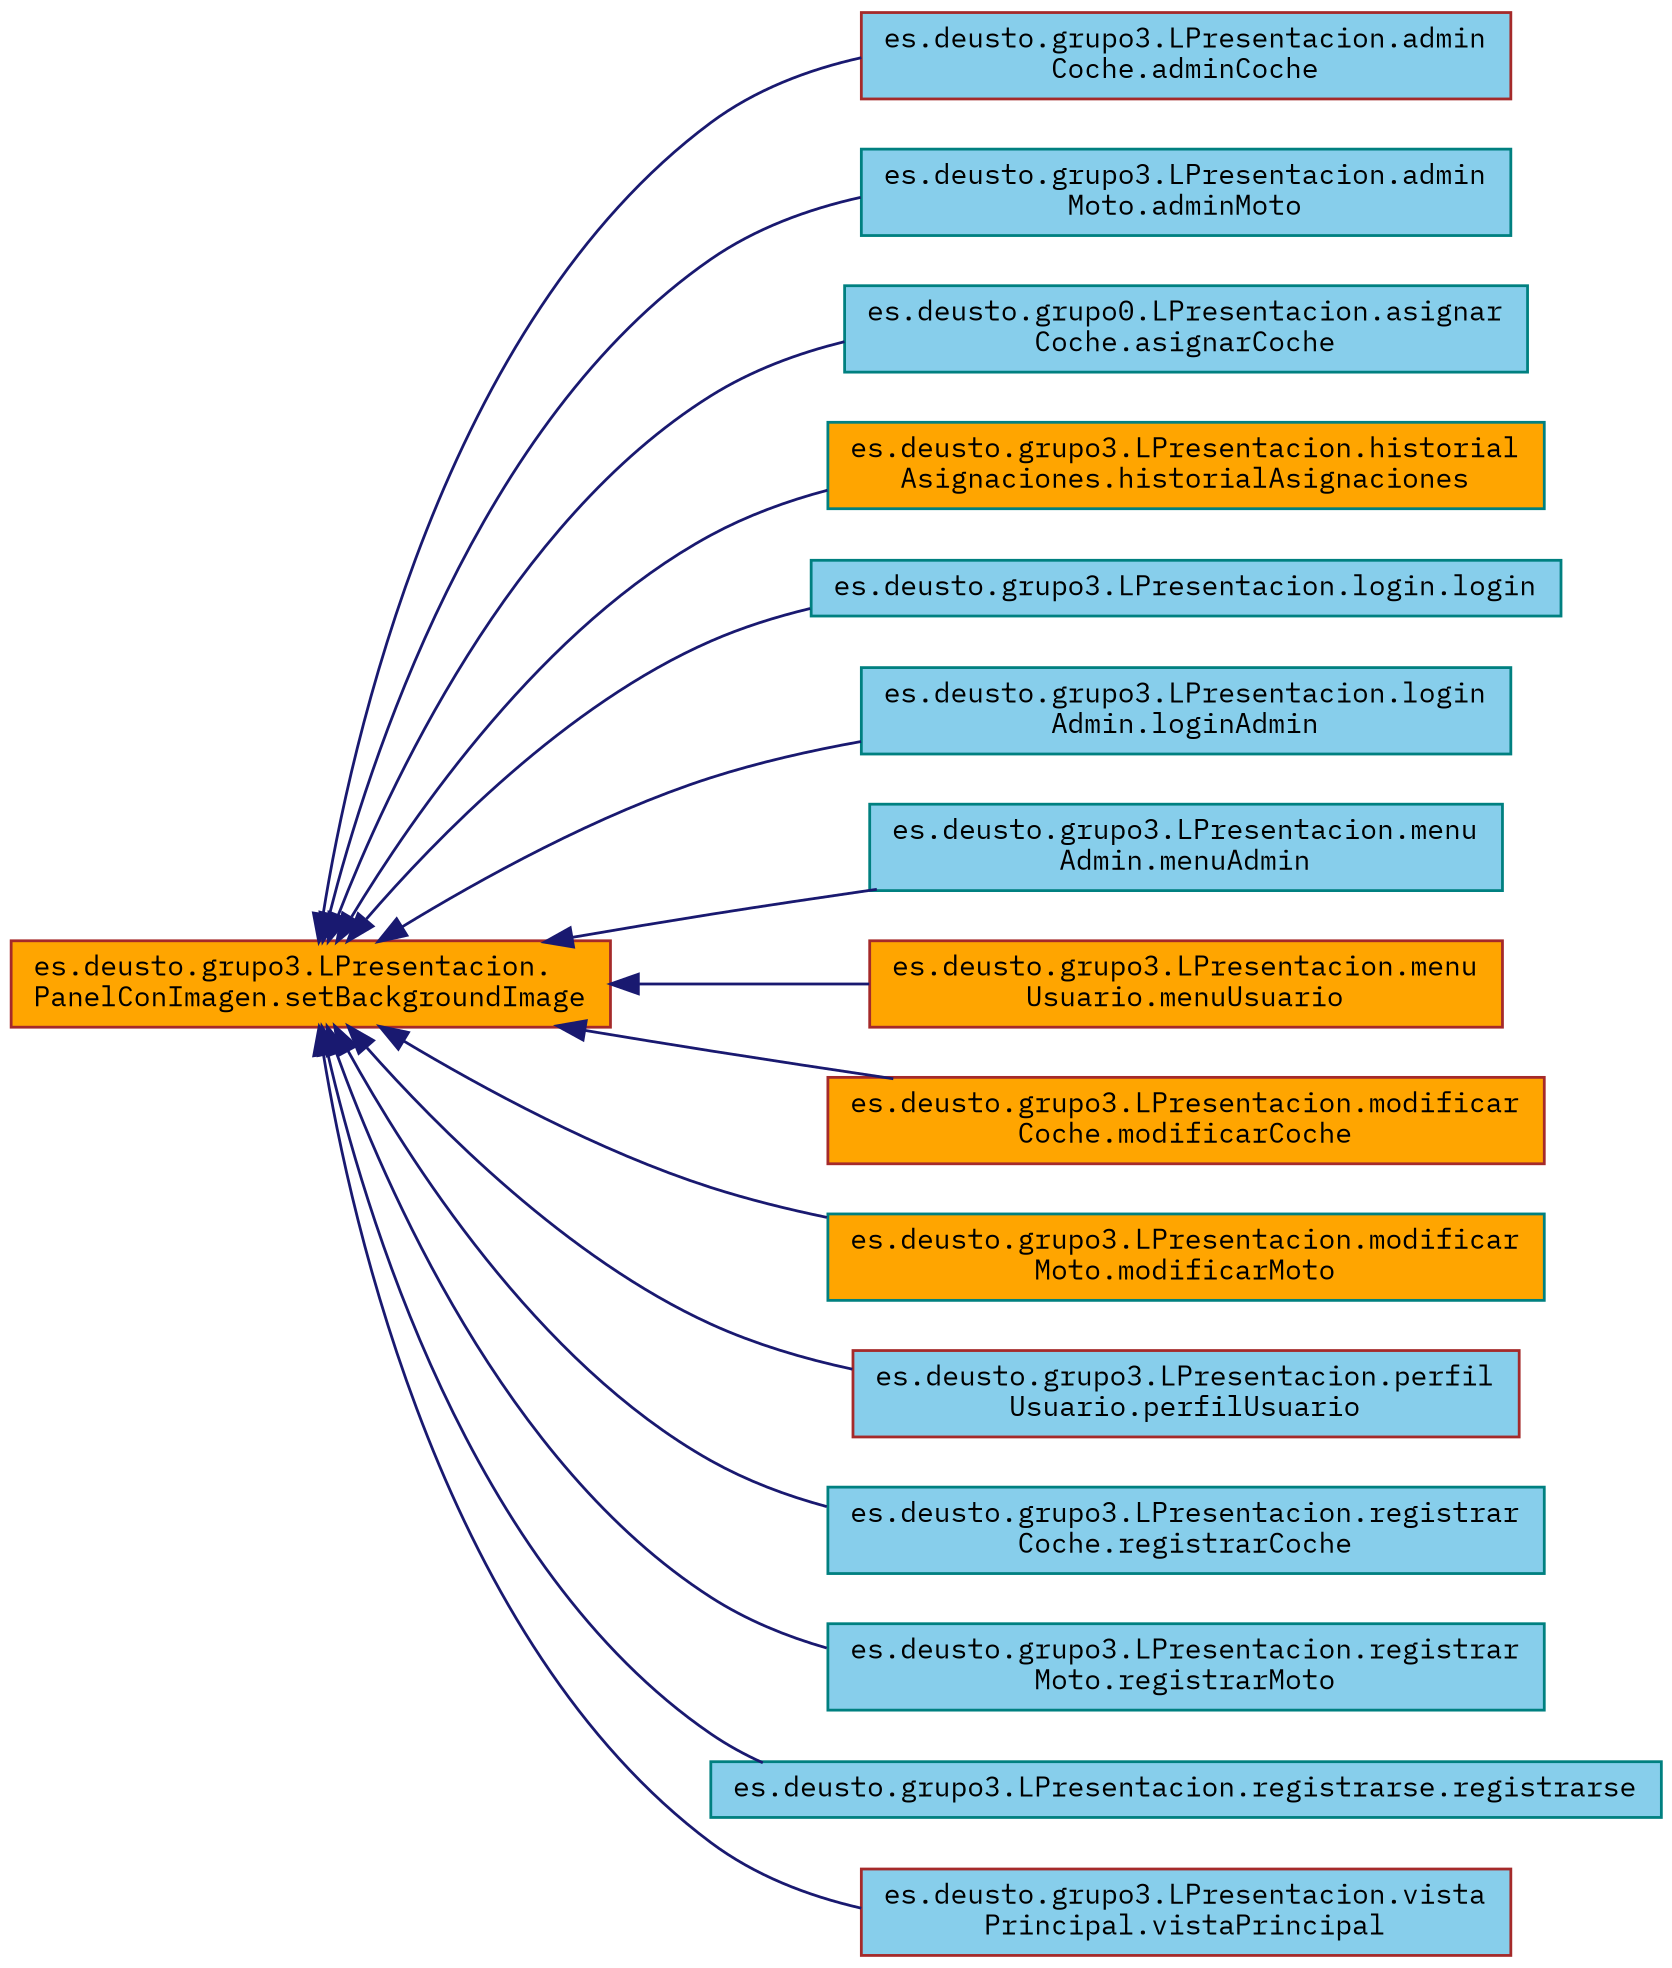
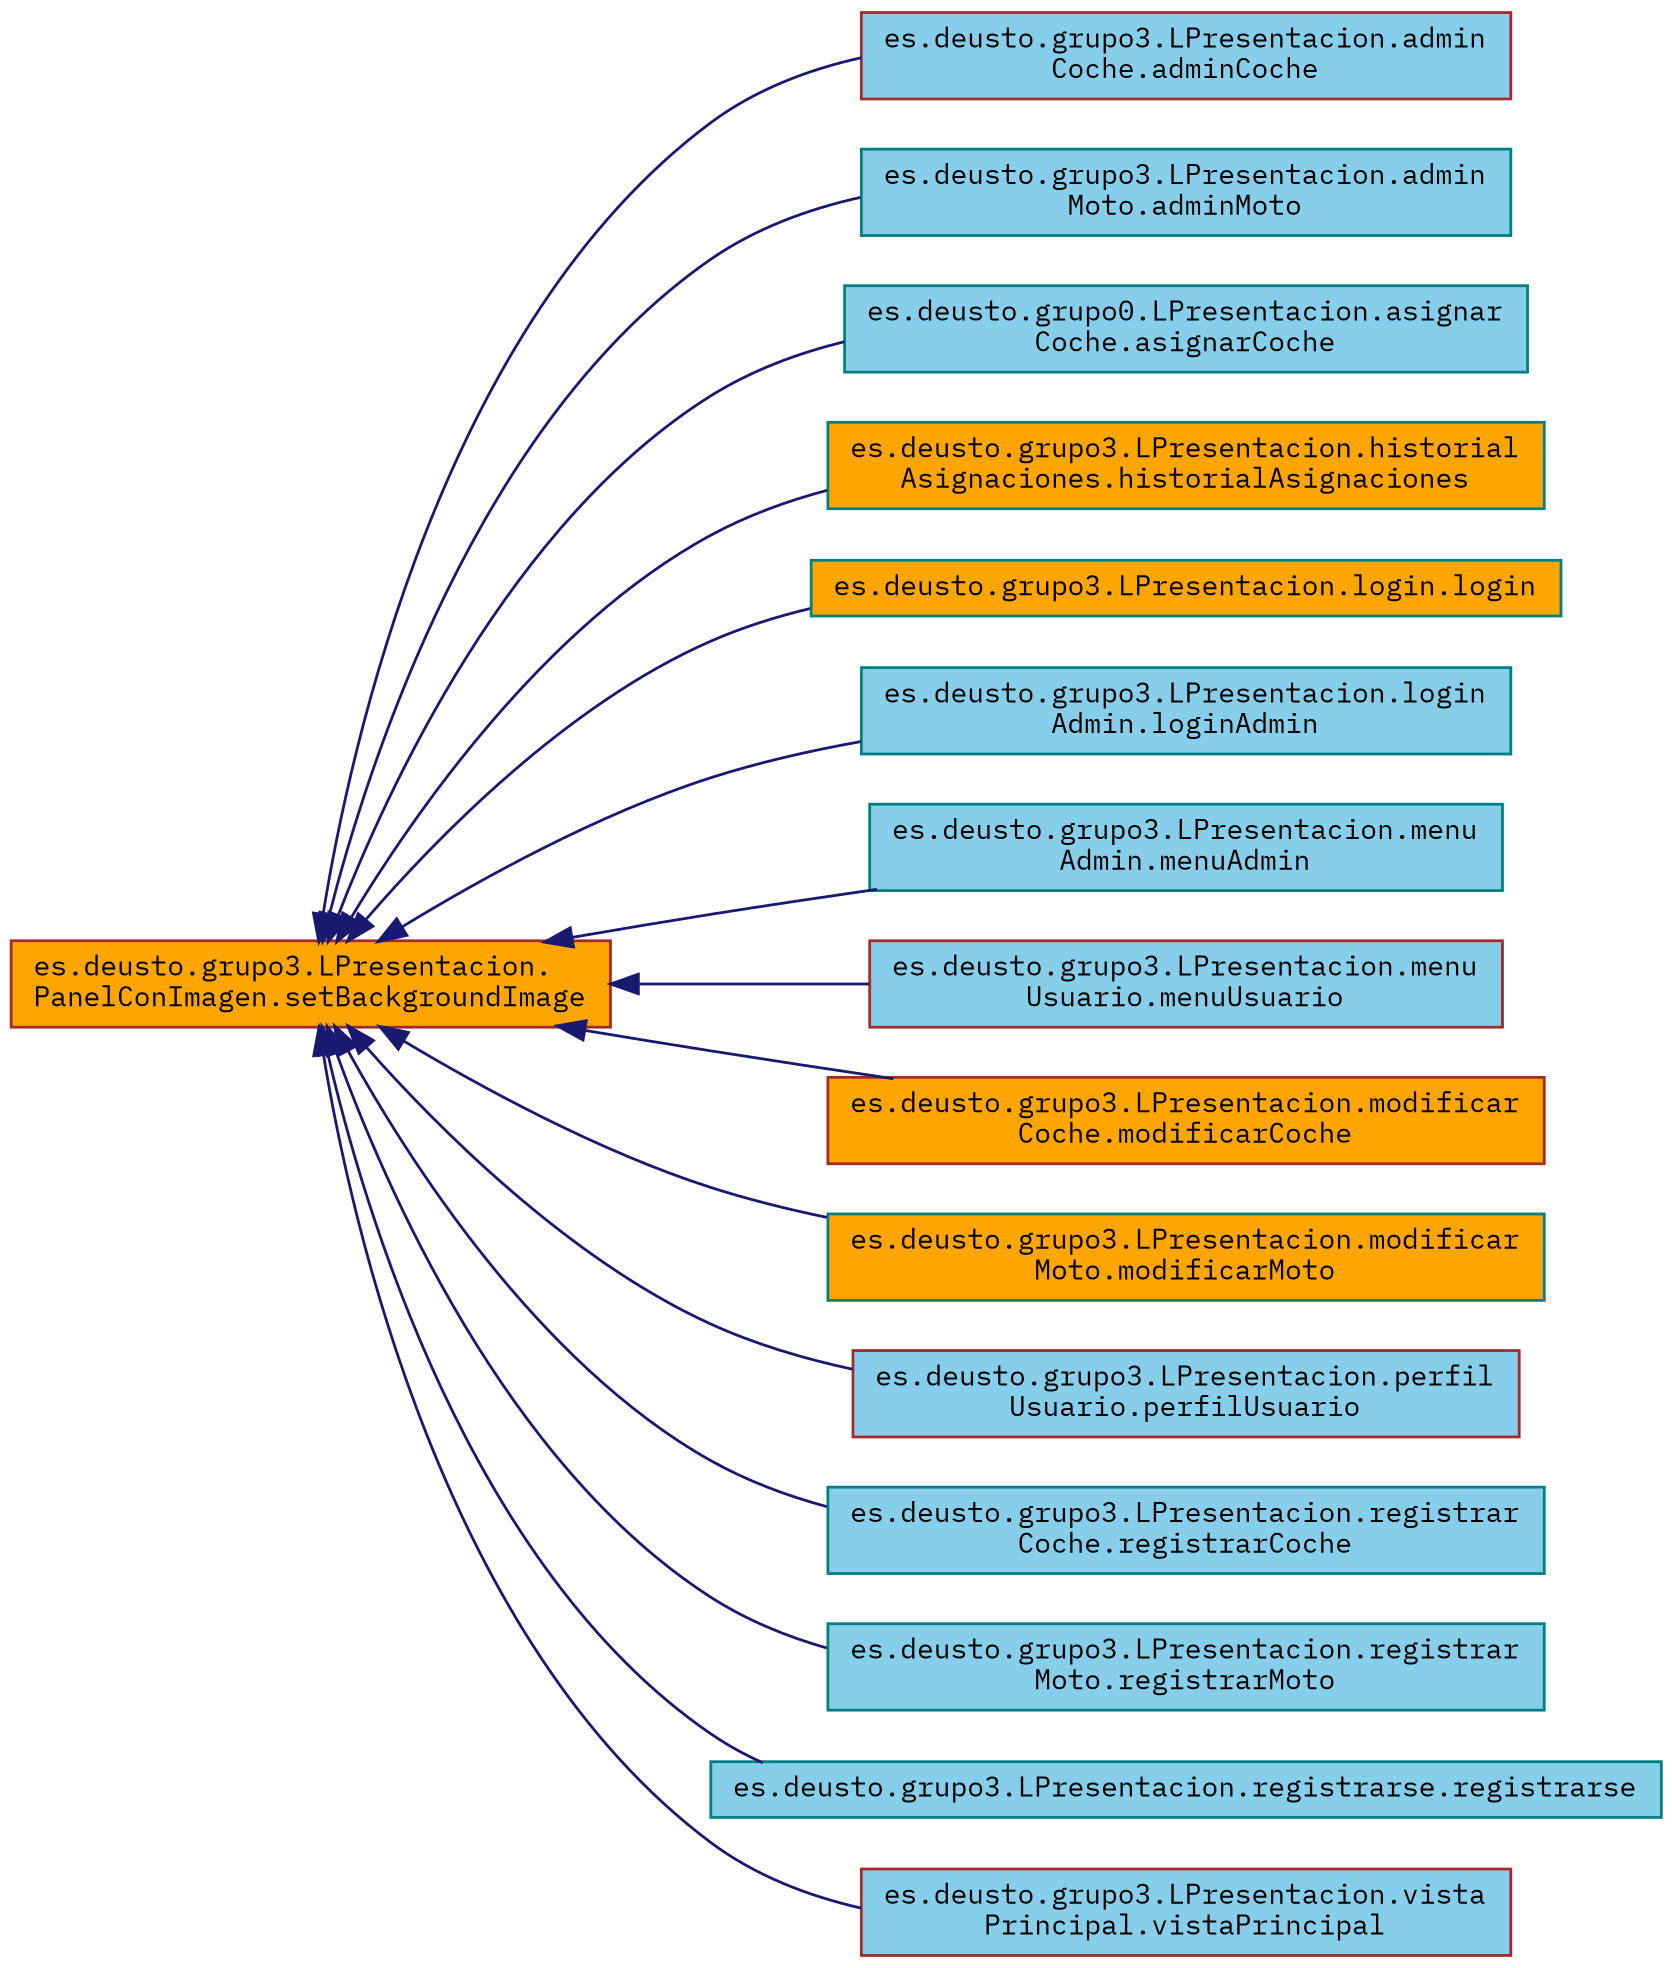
node "es.deusto.grupo3.LPresentacion.login.login": fillcolor skyblue -> orange
node "es.deusto.grupo3.LPresentacion.menu Usuario.menuUsuario": fillcolor orange -> skyblue
